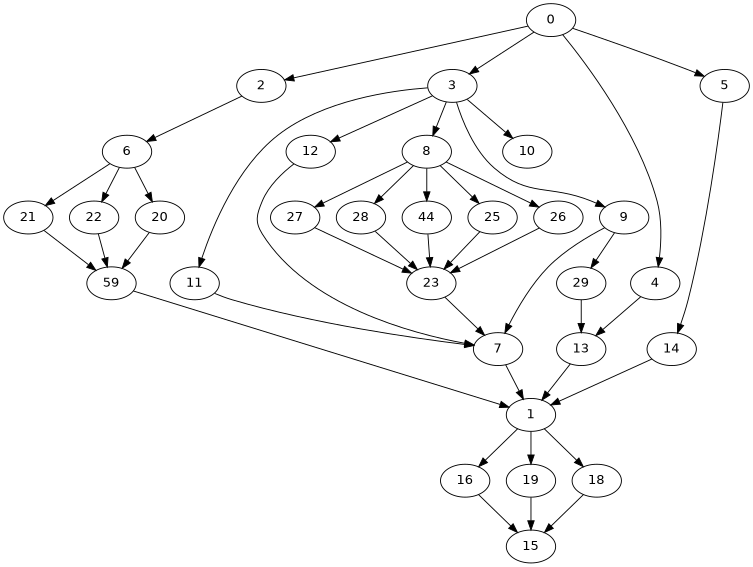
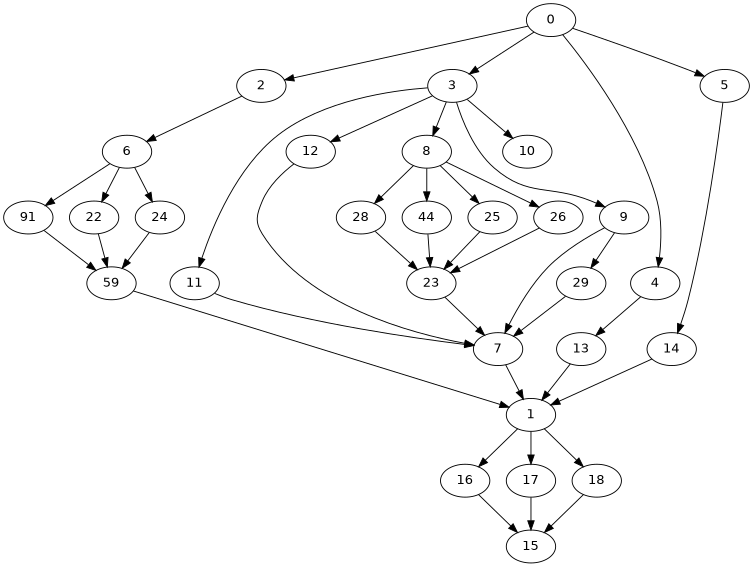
node "21": label "21" -> "91"
node "20": label "20" -> "24"
node "27": removed
edge "29" -> "13": now "29" -> "7"
node "19": label "19" -> "17"
